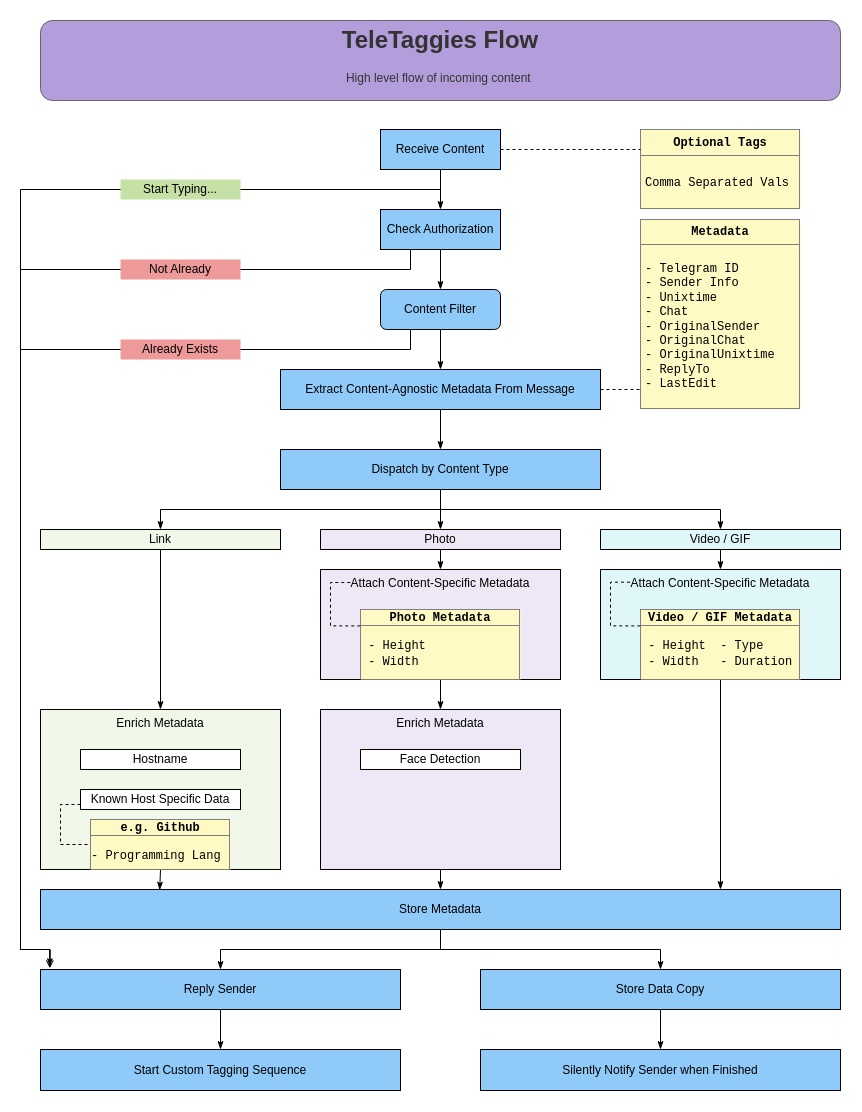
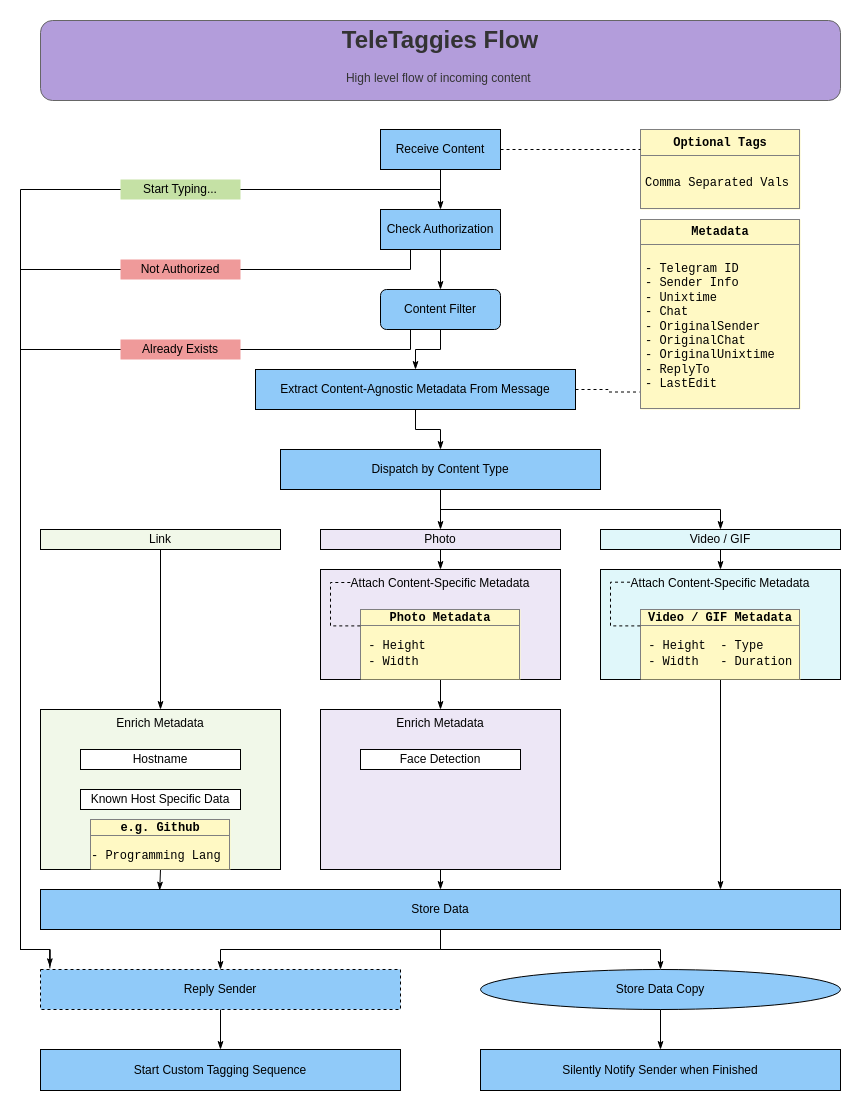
edge "Check Authorization" -> "Reply Sender": arrowhead open -> none
node "Not Already": label "Not Already" -> "Not Authorized"
node "Extract Content-Agnostic Metadata From Message": moved (441, 390) -> (416, 390)
edge "Dispatch by Content Type" -> "Link": removed
edge "Known Host Specific Data" -- "e.g. Github - Programming Lang": removed
node "Store Metadata": label "Store Metadata" -> "Store Data"
node "Reply Sender": style solid -> dashed
node "Store Data Copy": shape rectangle -> ellipse
